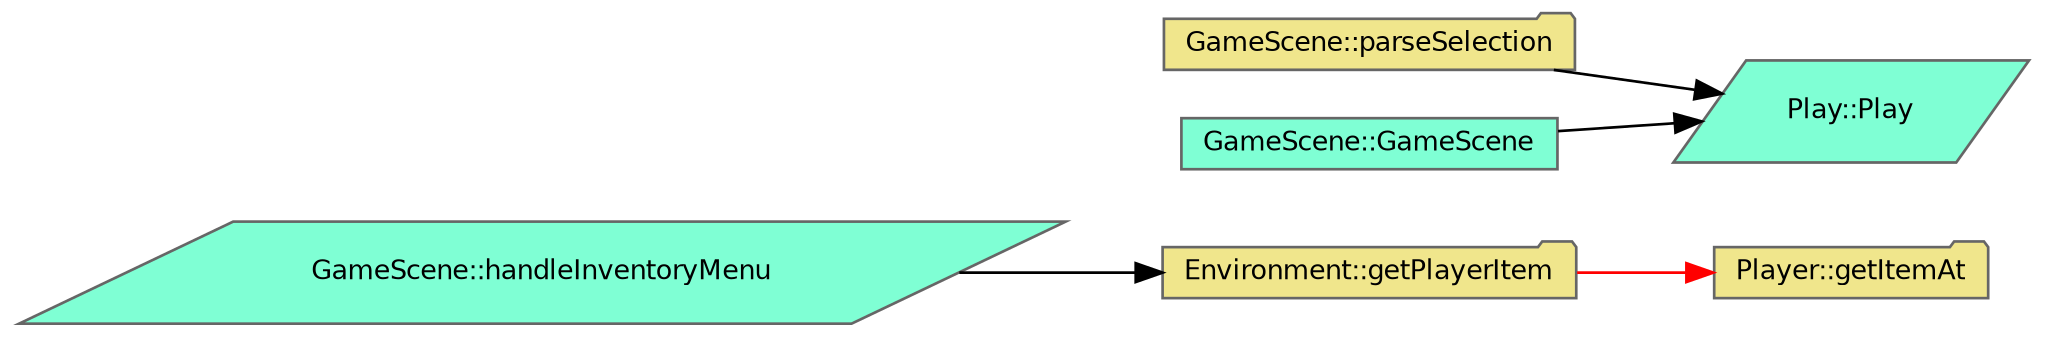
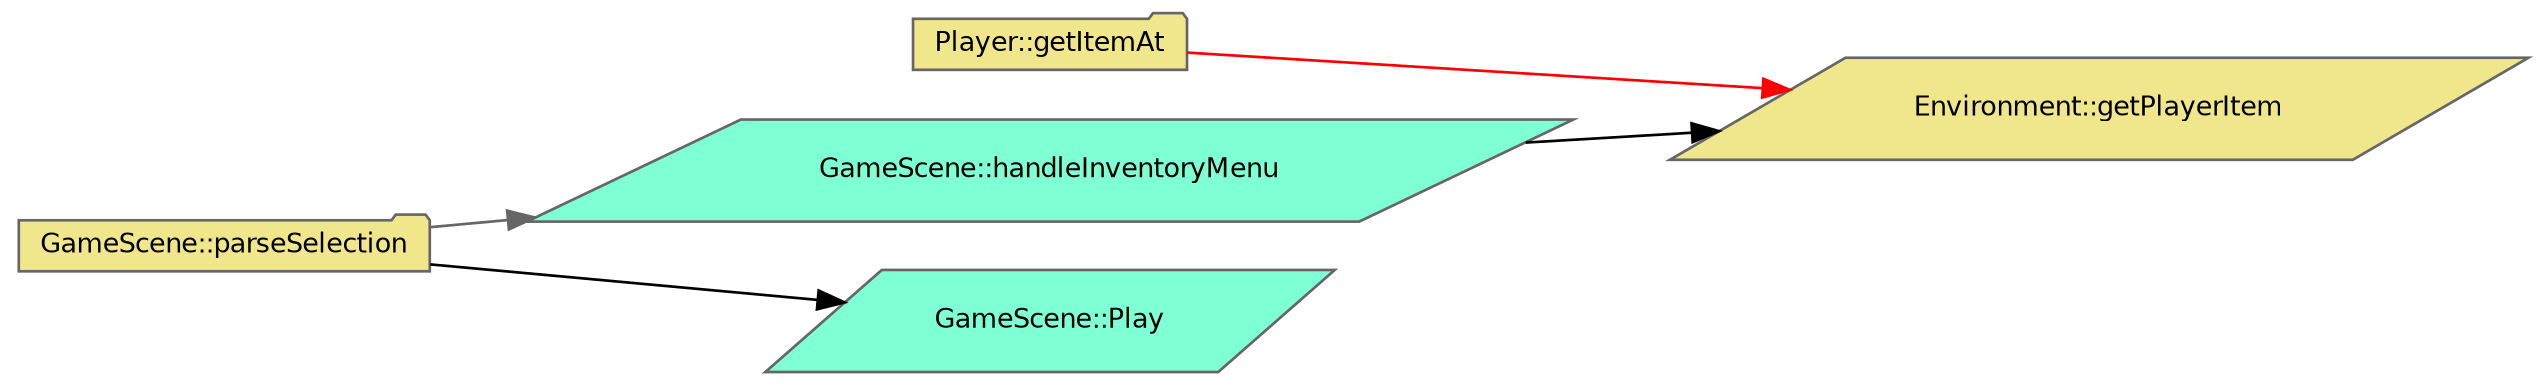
node "Play::Play": label "Play::Play" -> "GameScene::Play"
node "GameScene::GameScene": removed
edge "GameScene::parseSelection" -> "GameScene::handleInventoryMenu": added
node "Environment::getPlayerItem": shape folder -> parallelogram
edge "Environment::getPlayerItem" -> "Player::getItemAt": reversed
